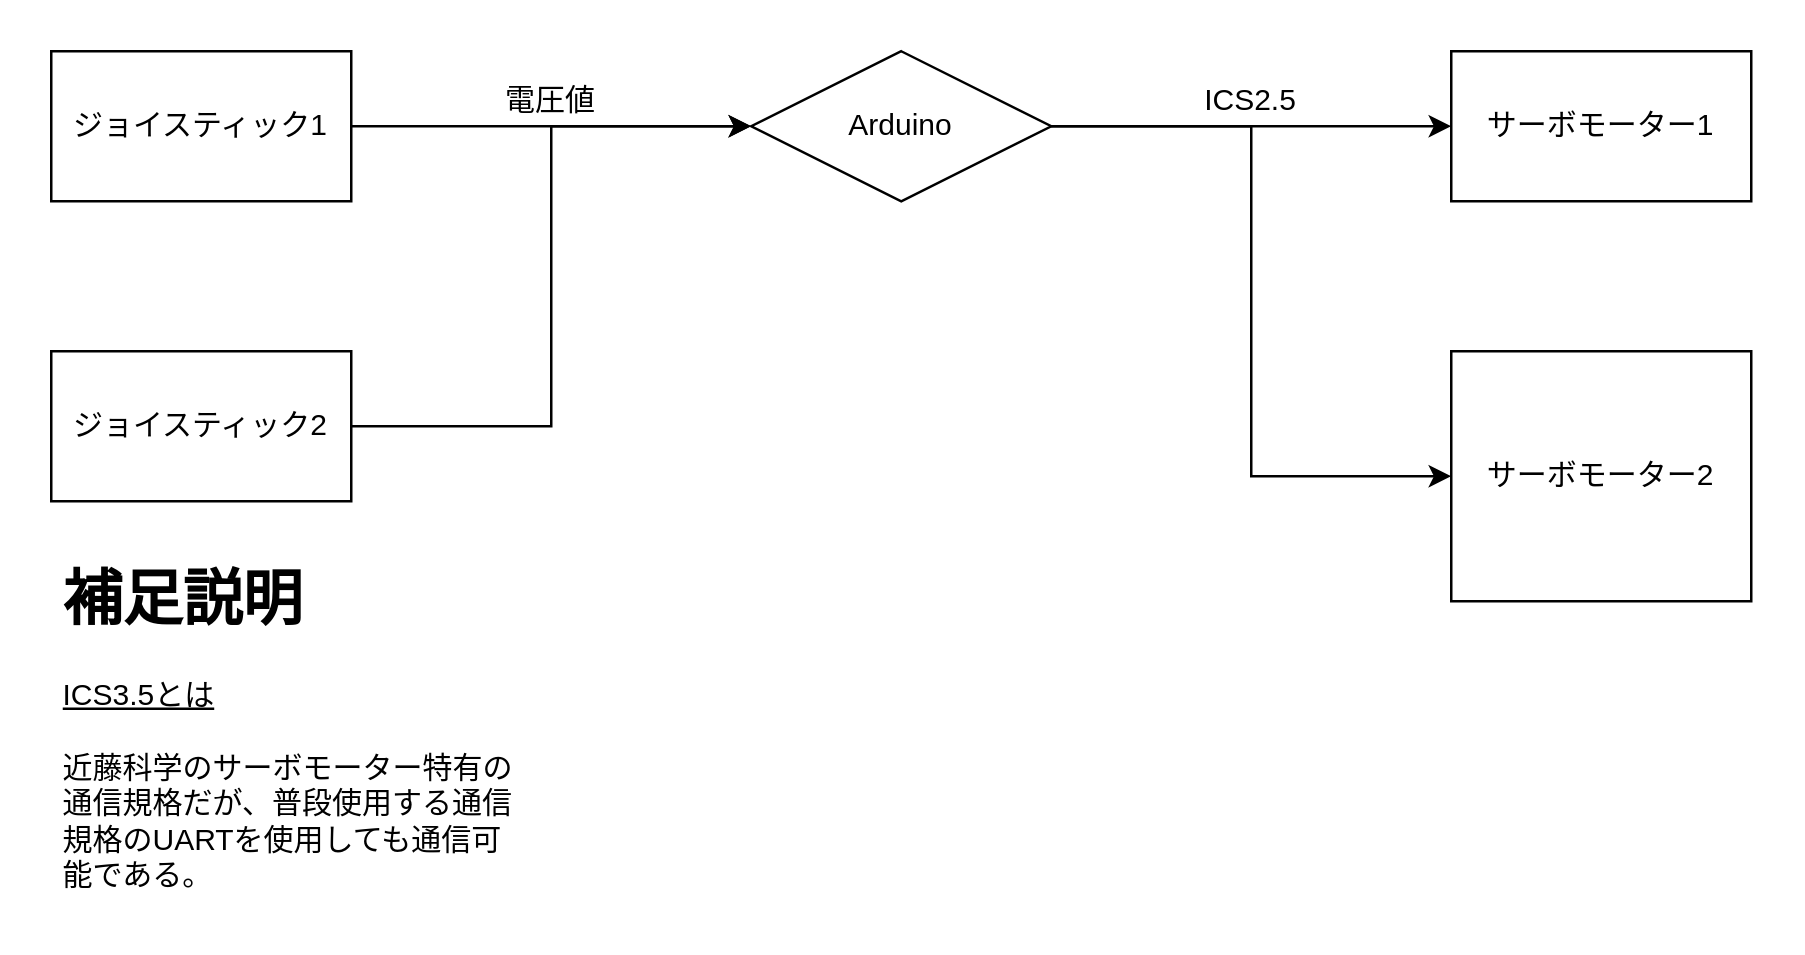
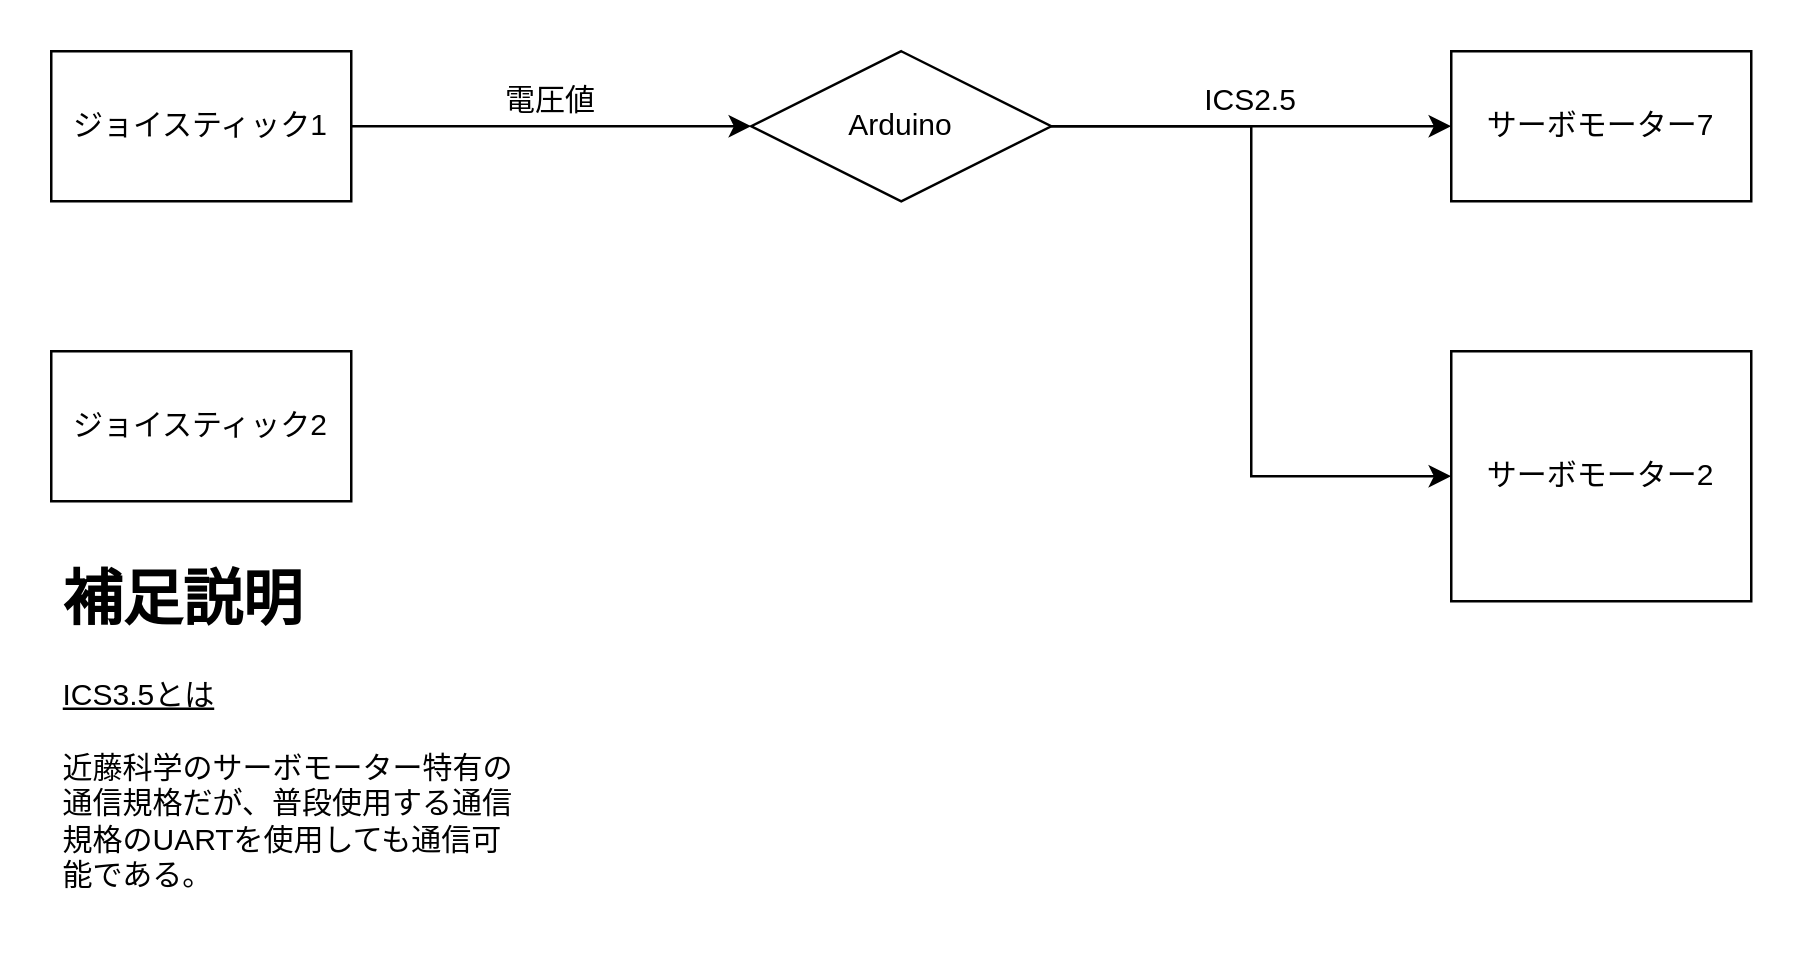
node "サーボモーター1": label "サーボモーター1" -> "サーボモーター7"
edge "ジョイスティック2" -> "Arduino": removed
